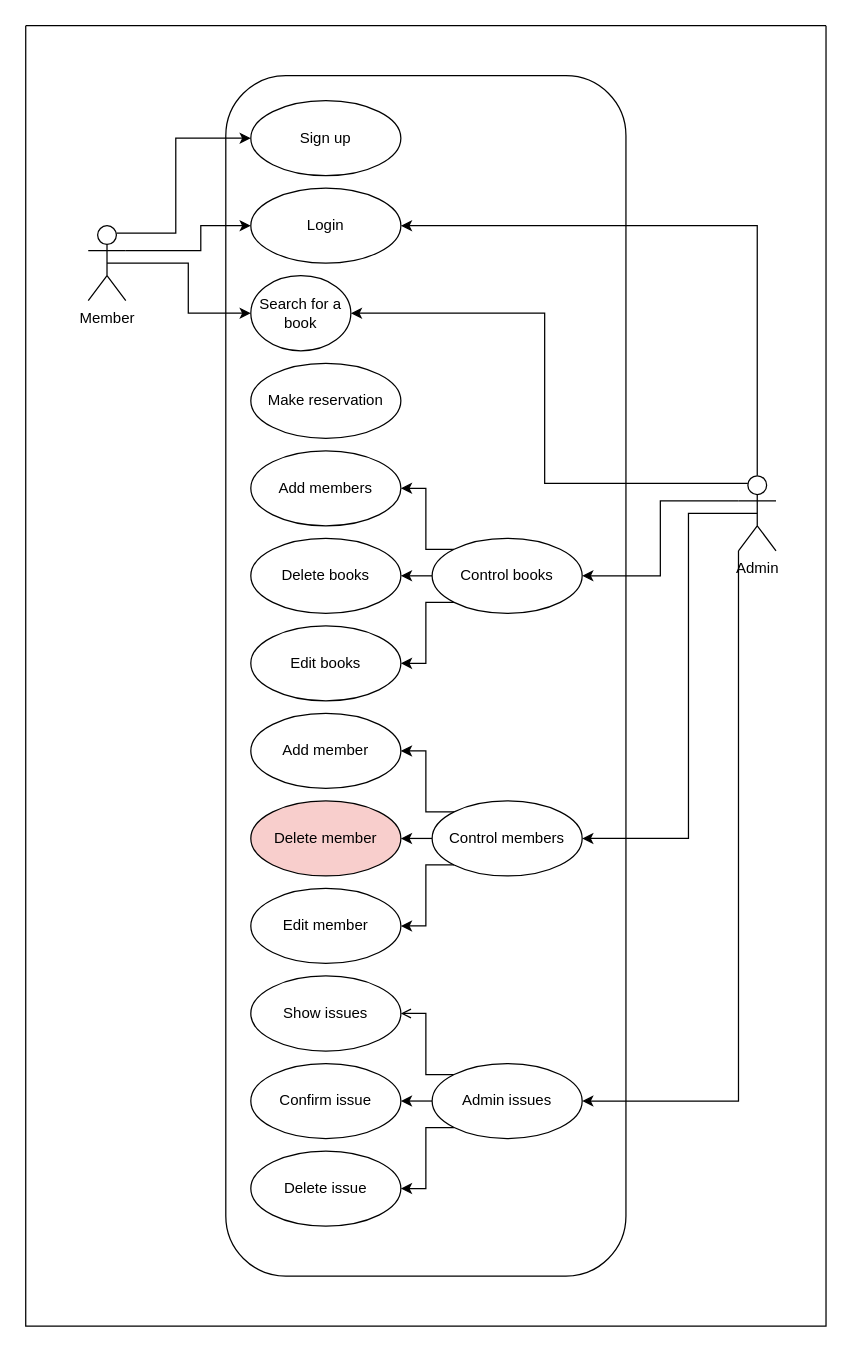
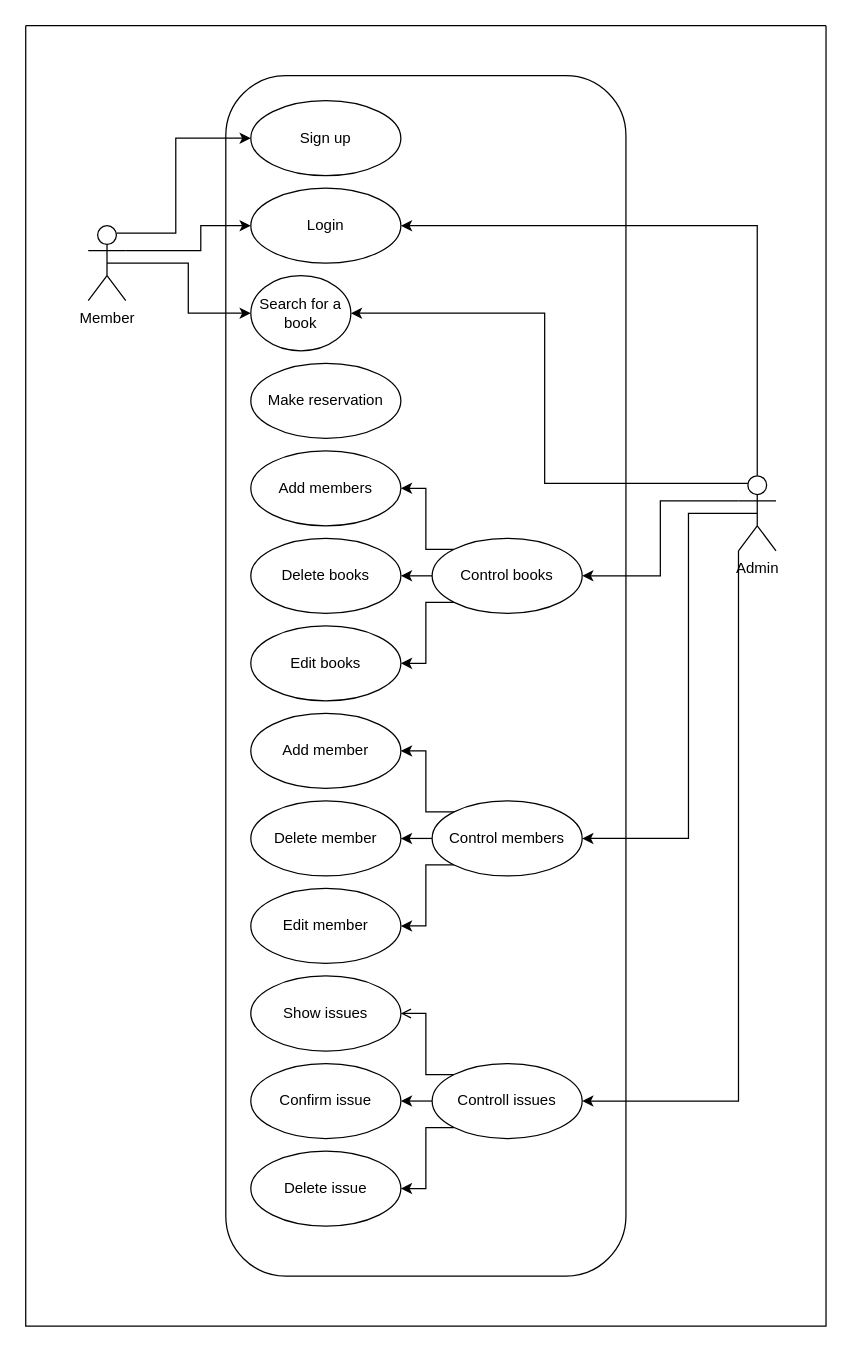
node "Delete member": fillcolor #f8cecc -> #ffffff
node "Admin issues": label "Admin issues" -> "Controll issues"
